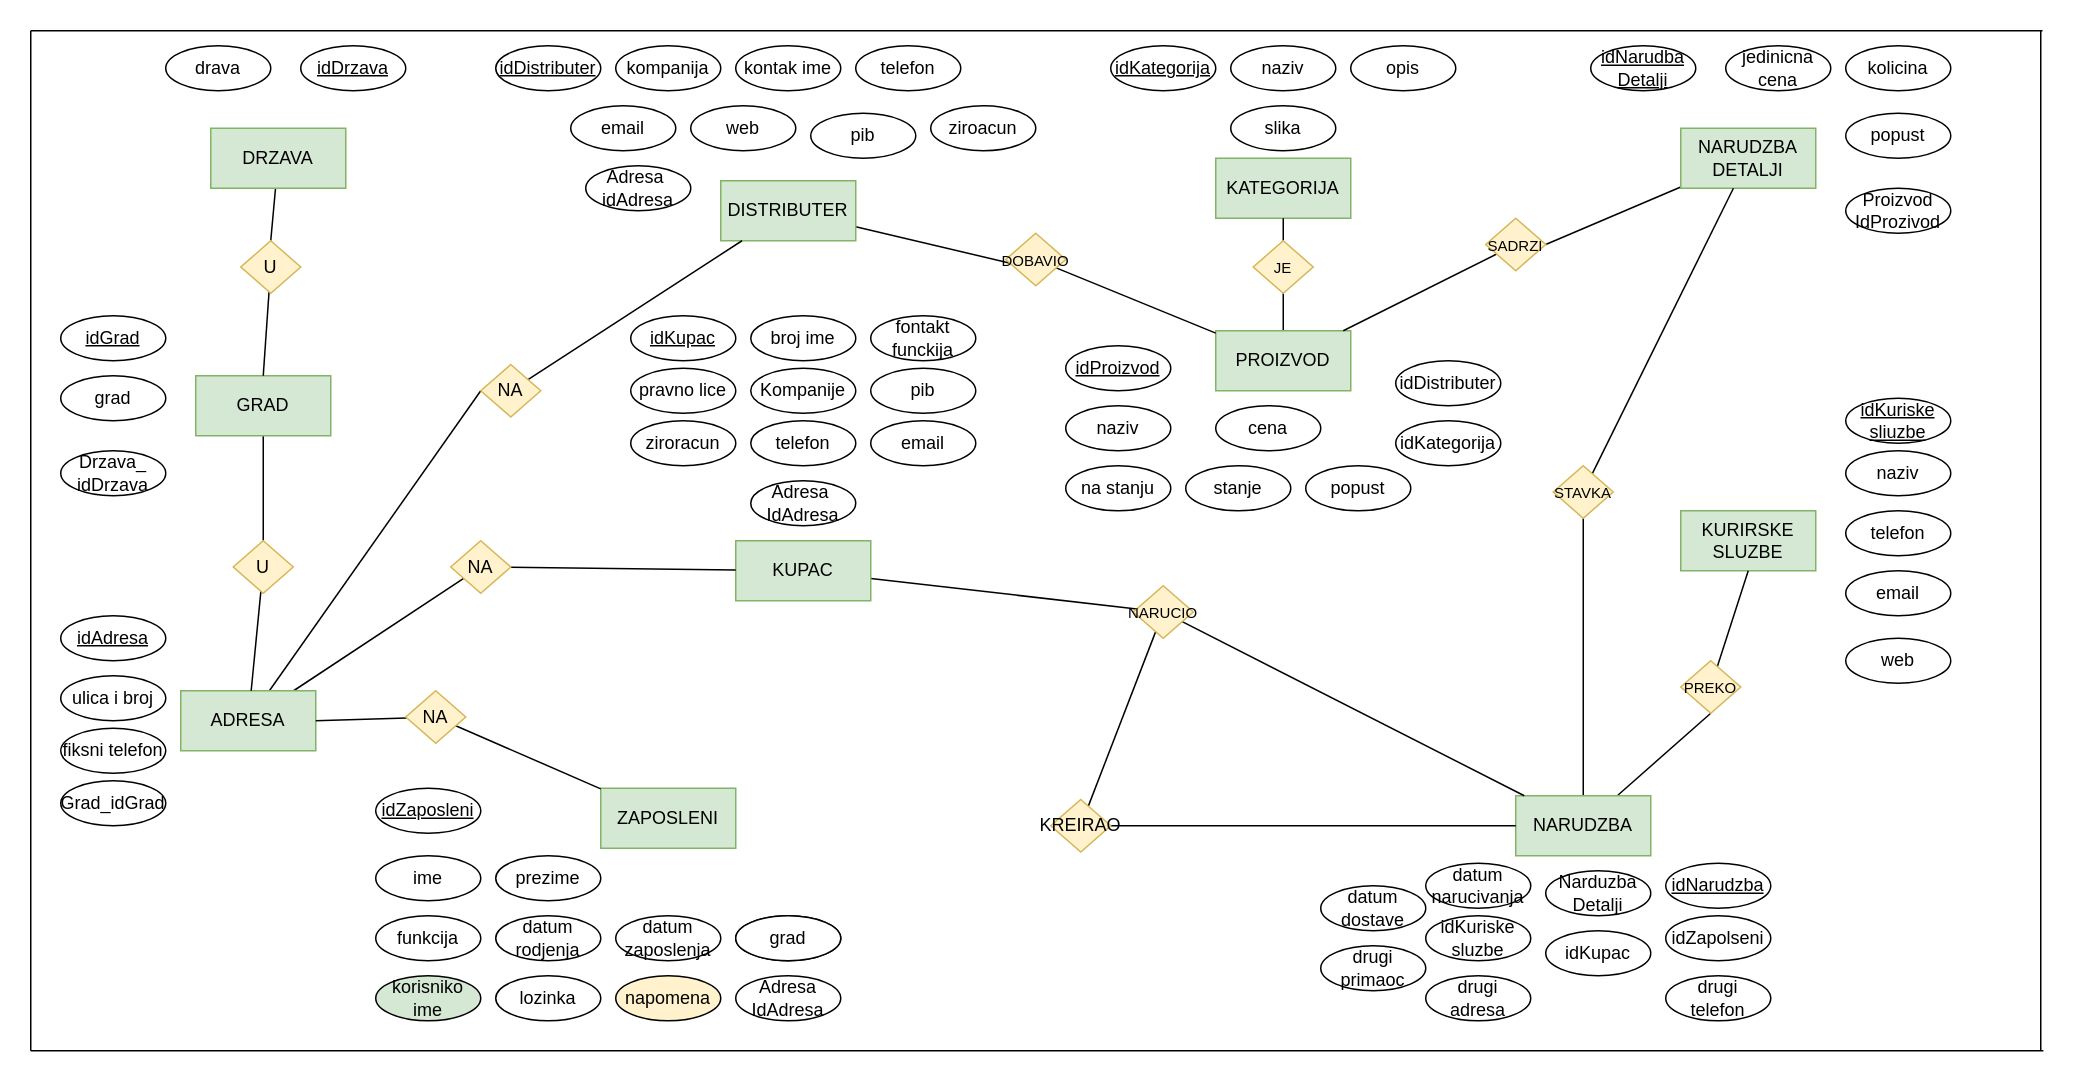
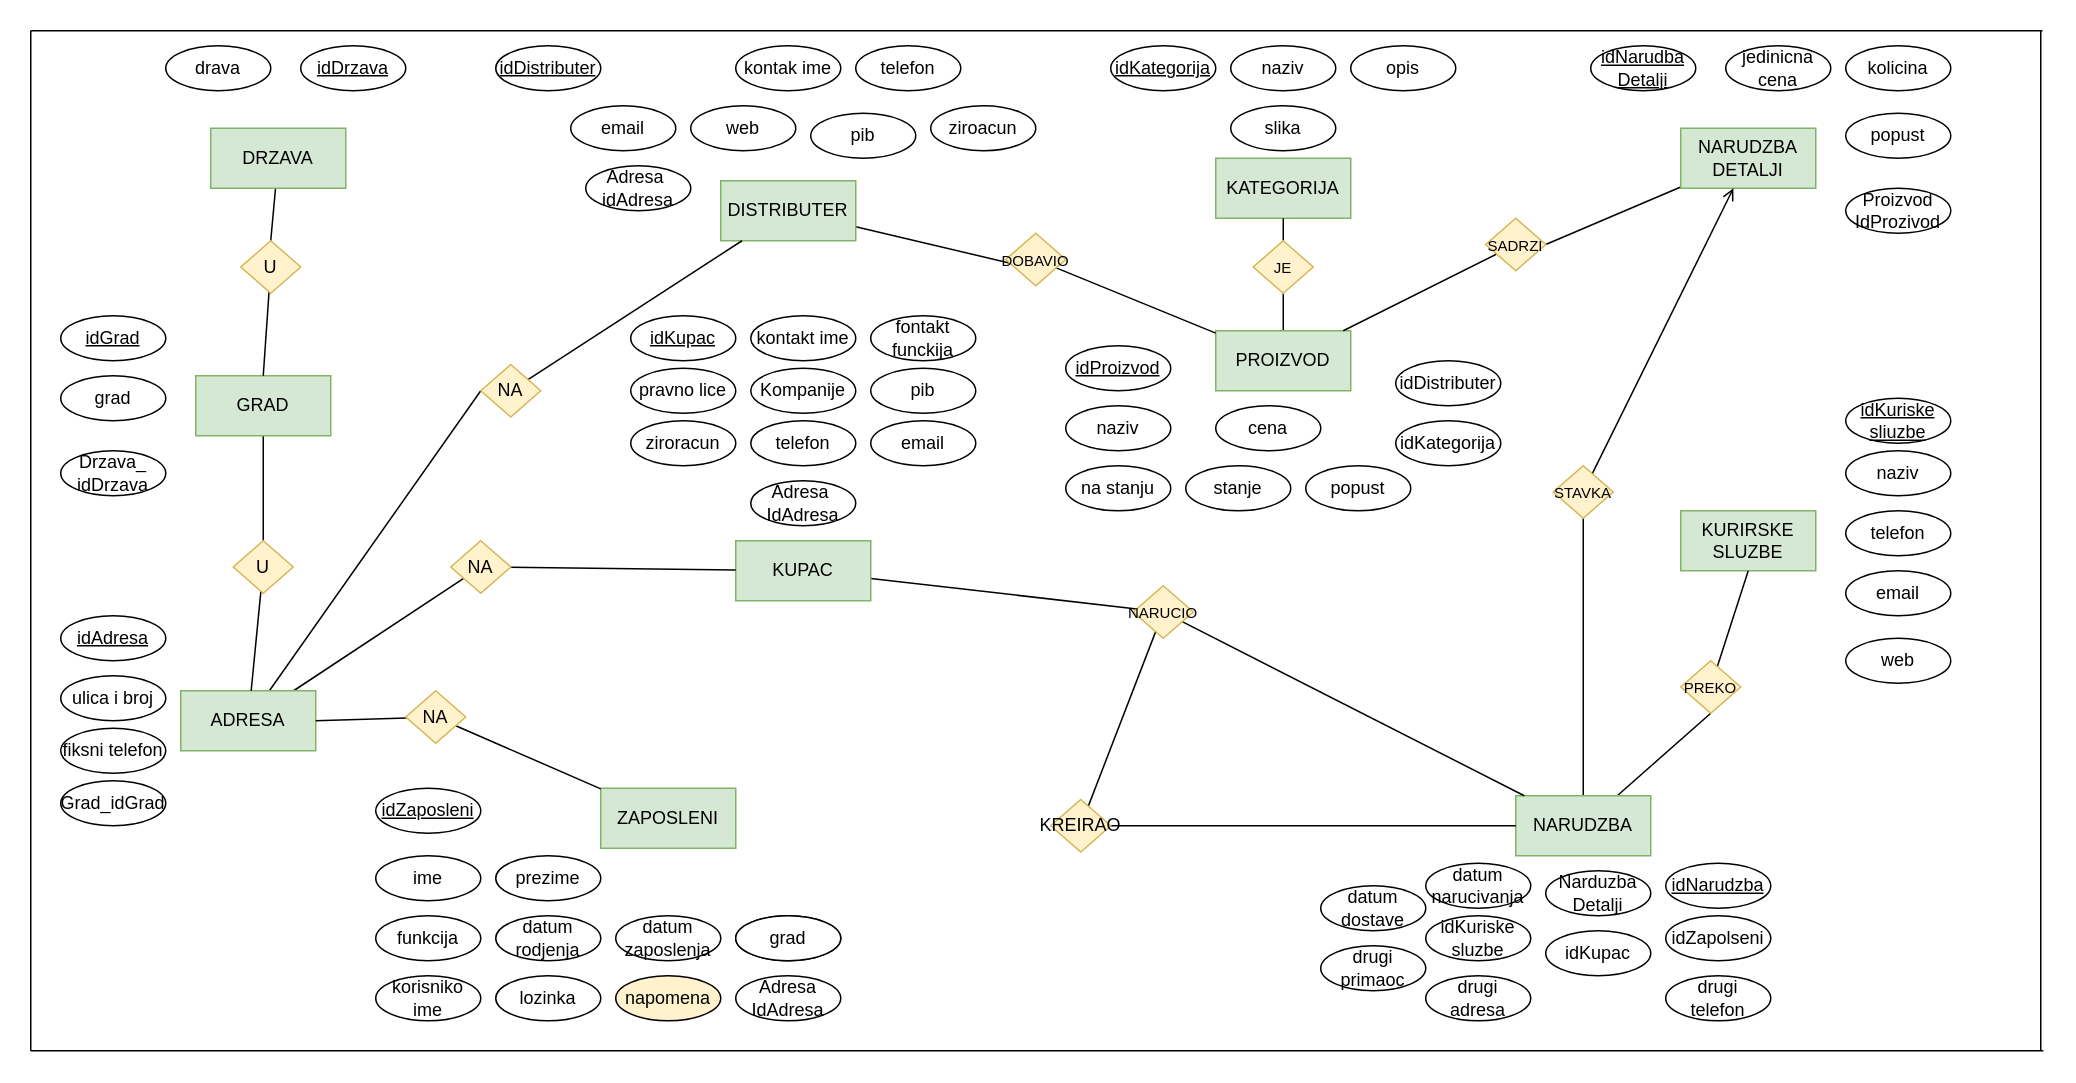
node "kompanija": removed
edge "NARUDZBA DETALJI" -- "STAVKA": arrowhead none -> open
node "broj ime": label "broj ime" -> "kontakt ime"
node "korisniko ime": fillcolor #d5e8d4 -> #ffffff
